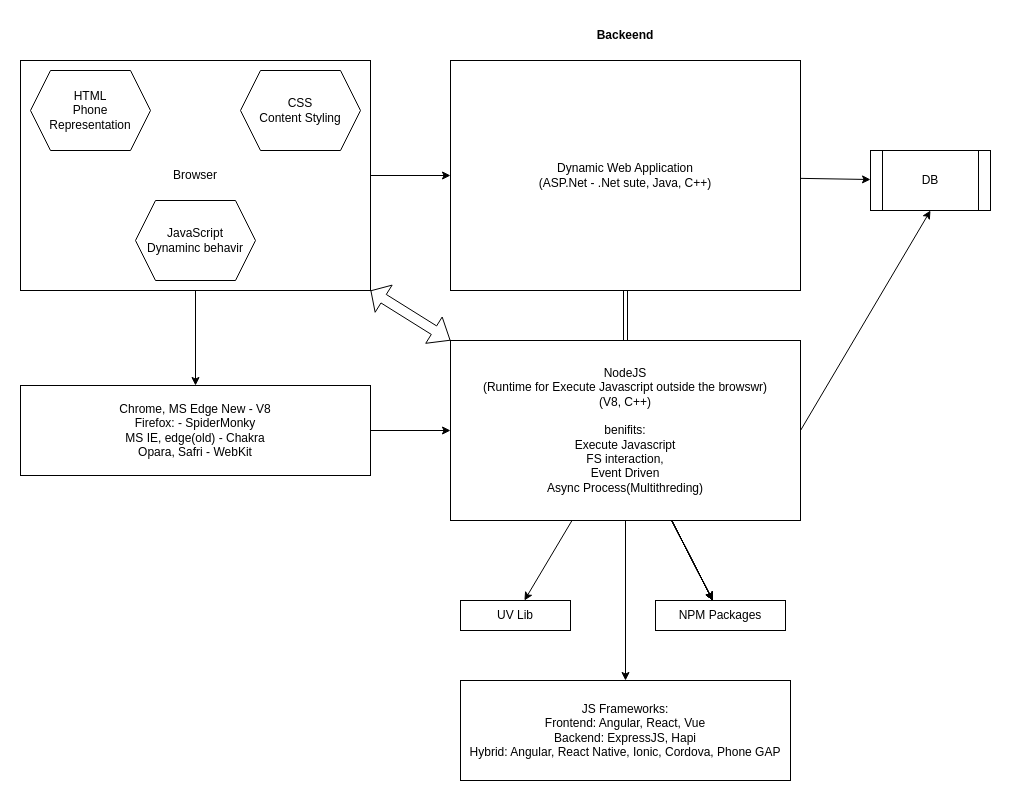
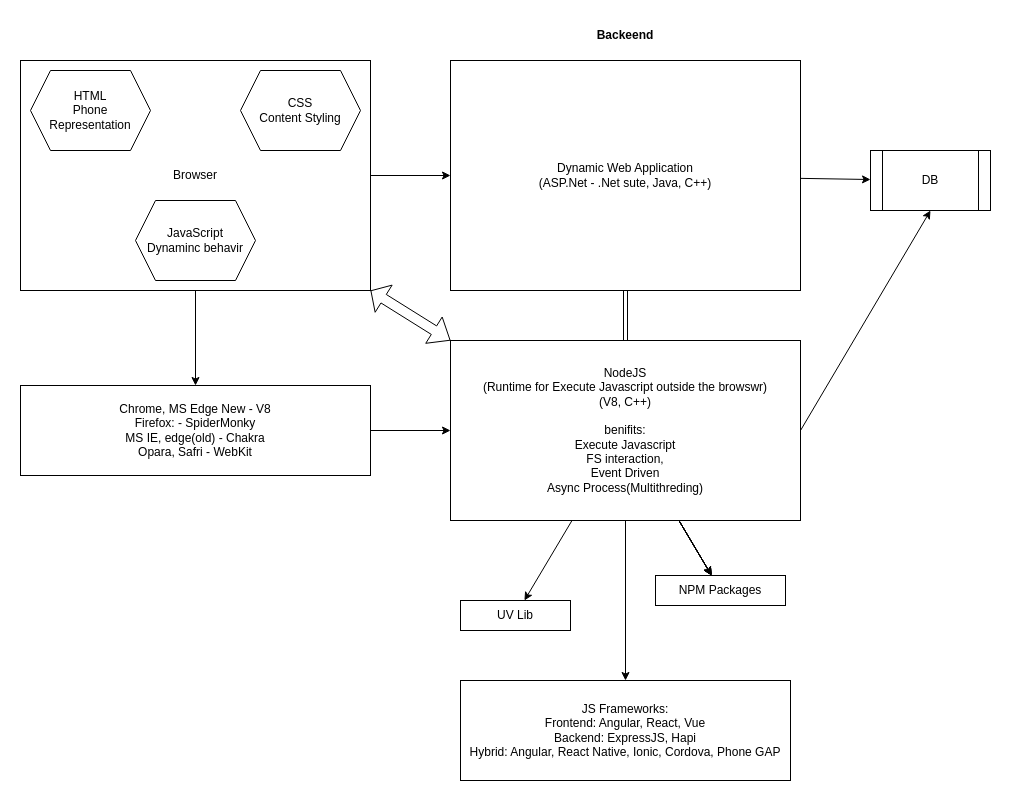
node "NPM Packages": moved (721, 616) -> (721, 591)
